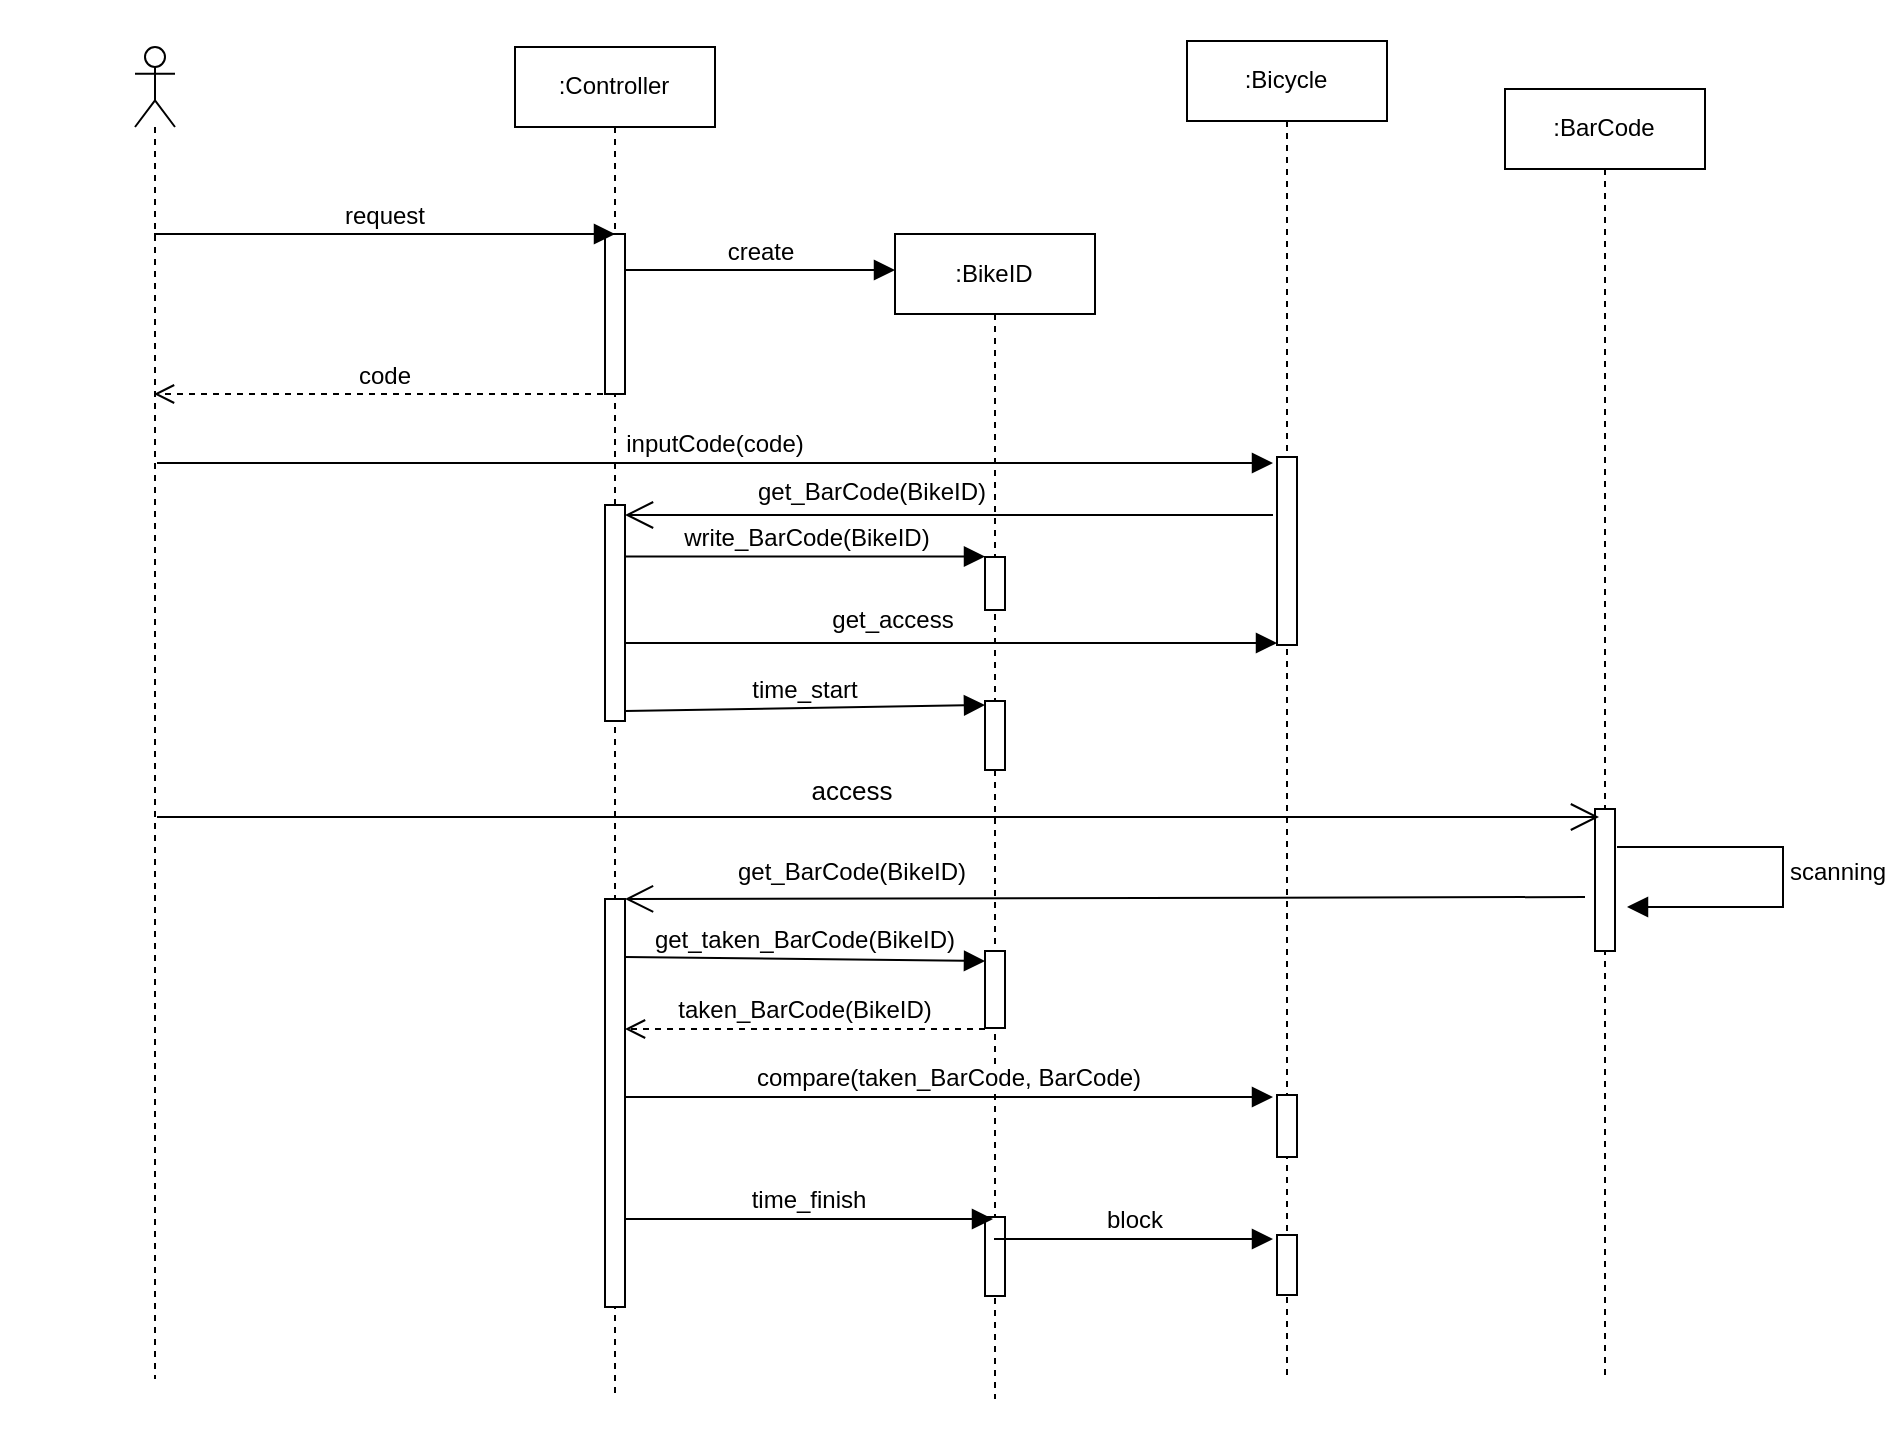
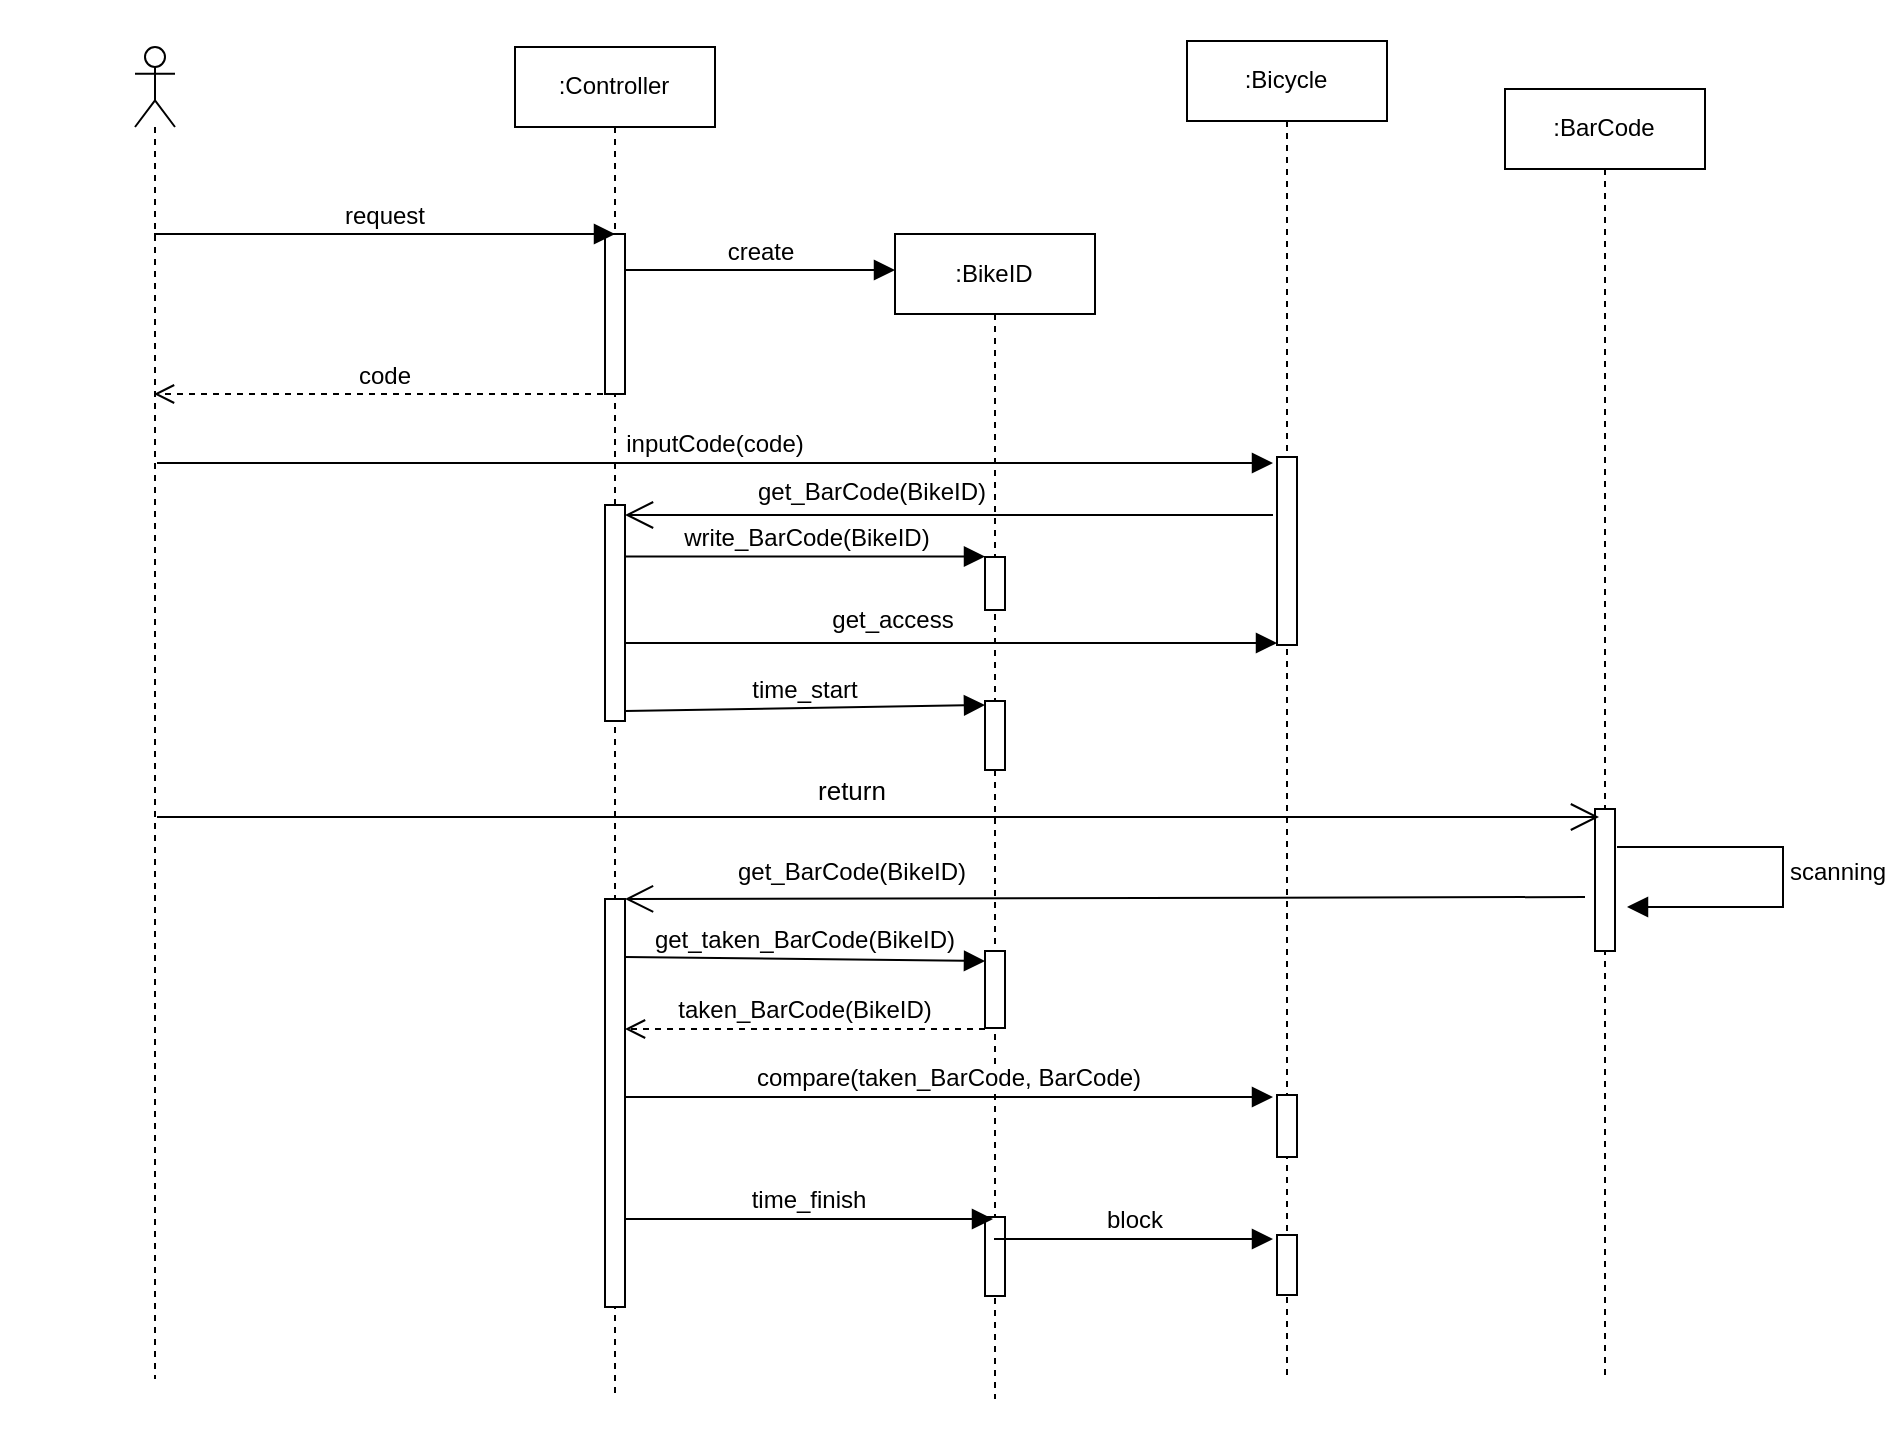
node "access": label "access" -> "return"
